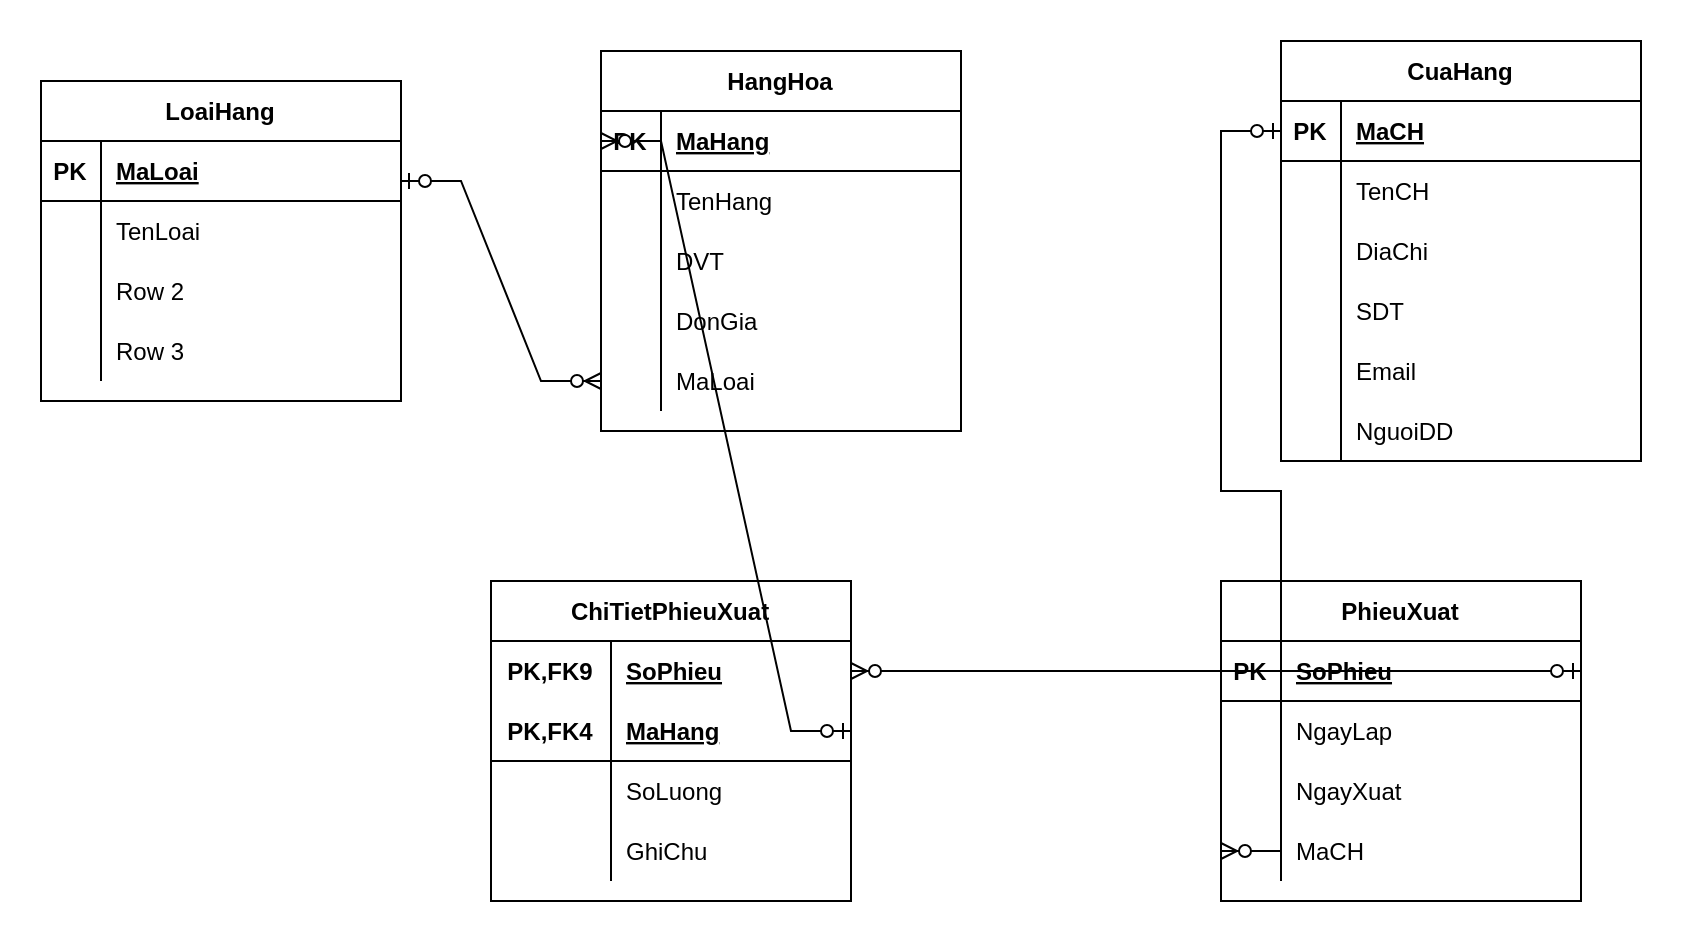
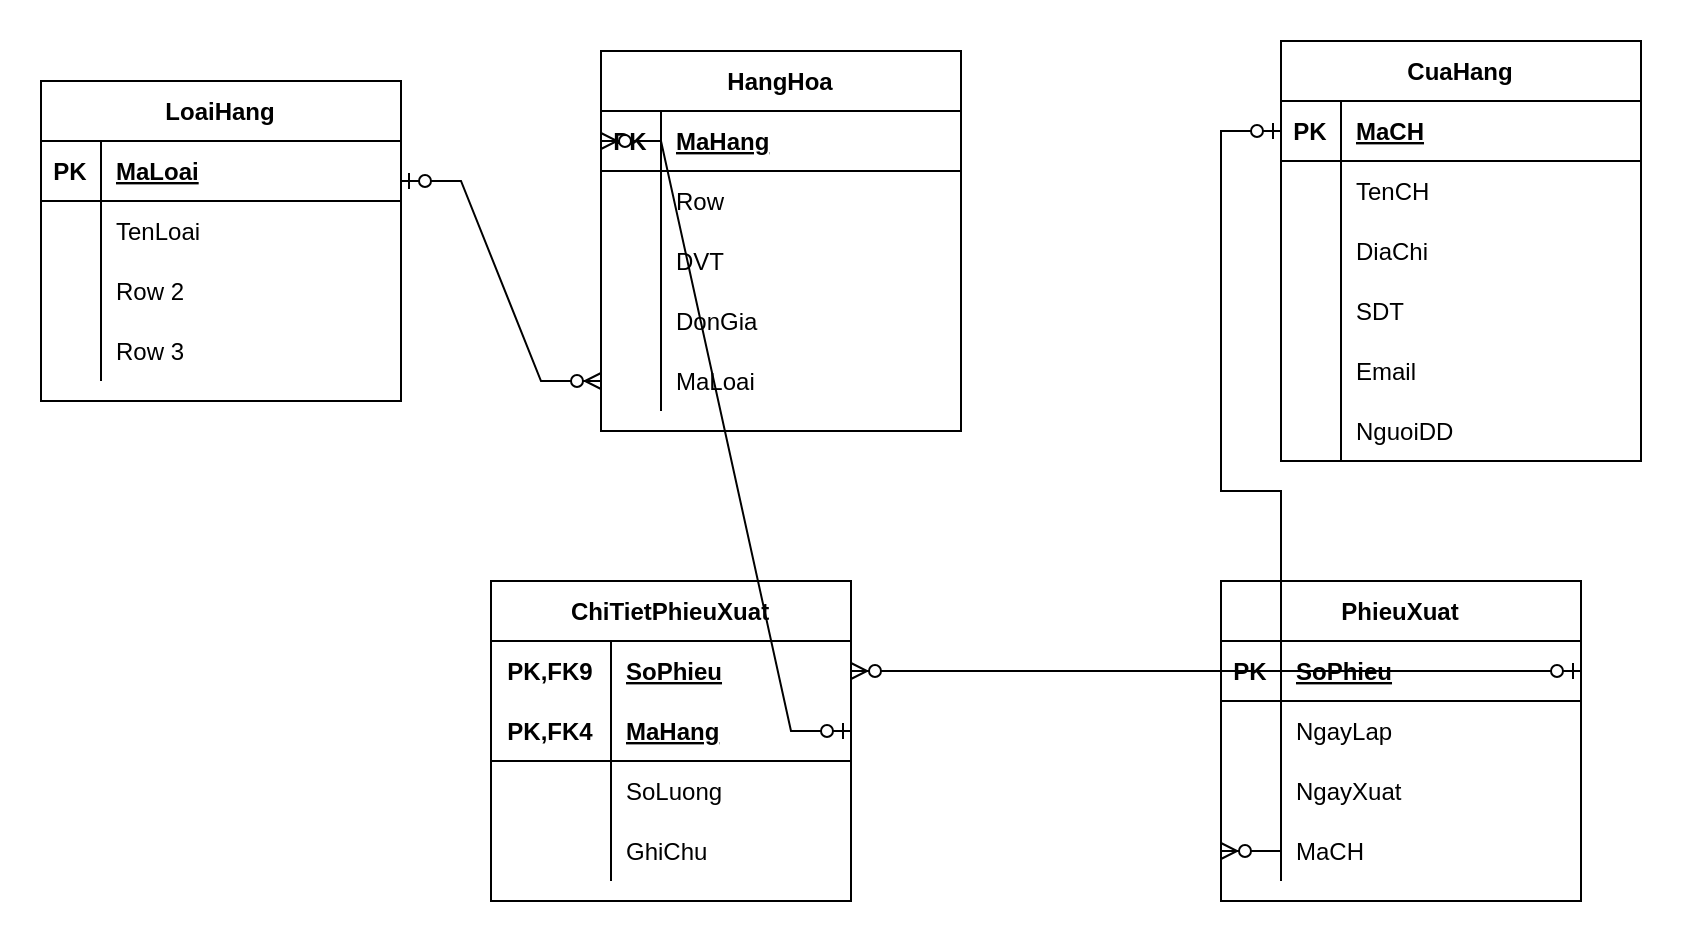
node "TenHang": label "TenHang" -> "Row"
